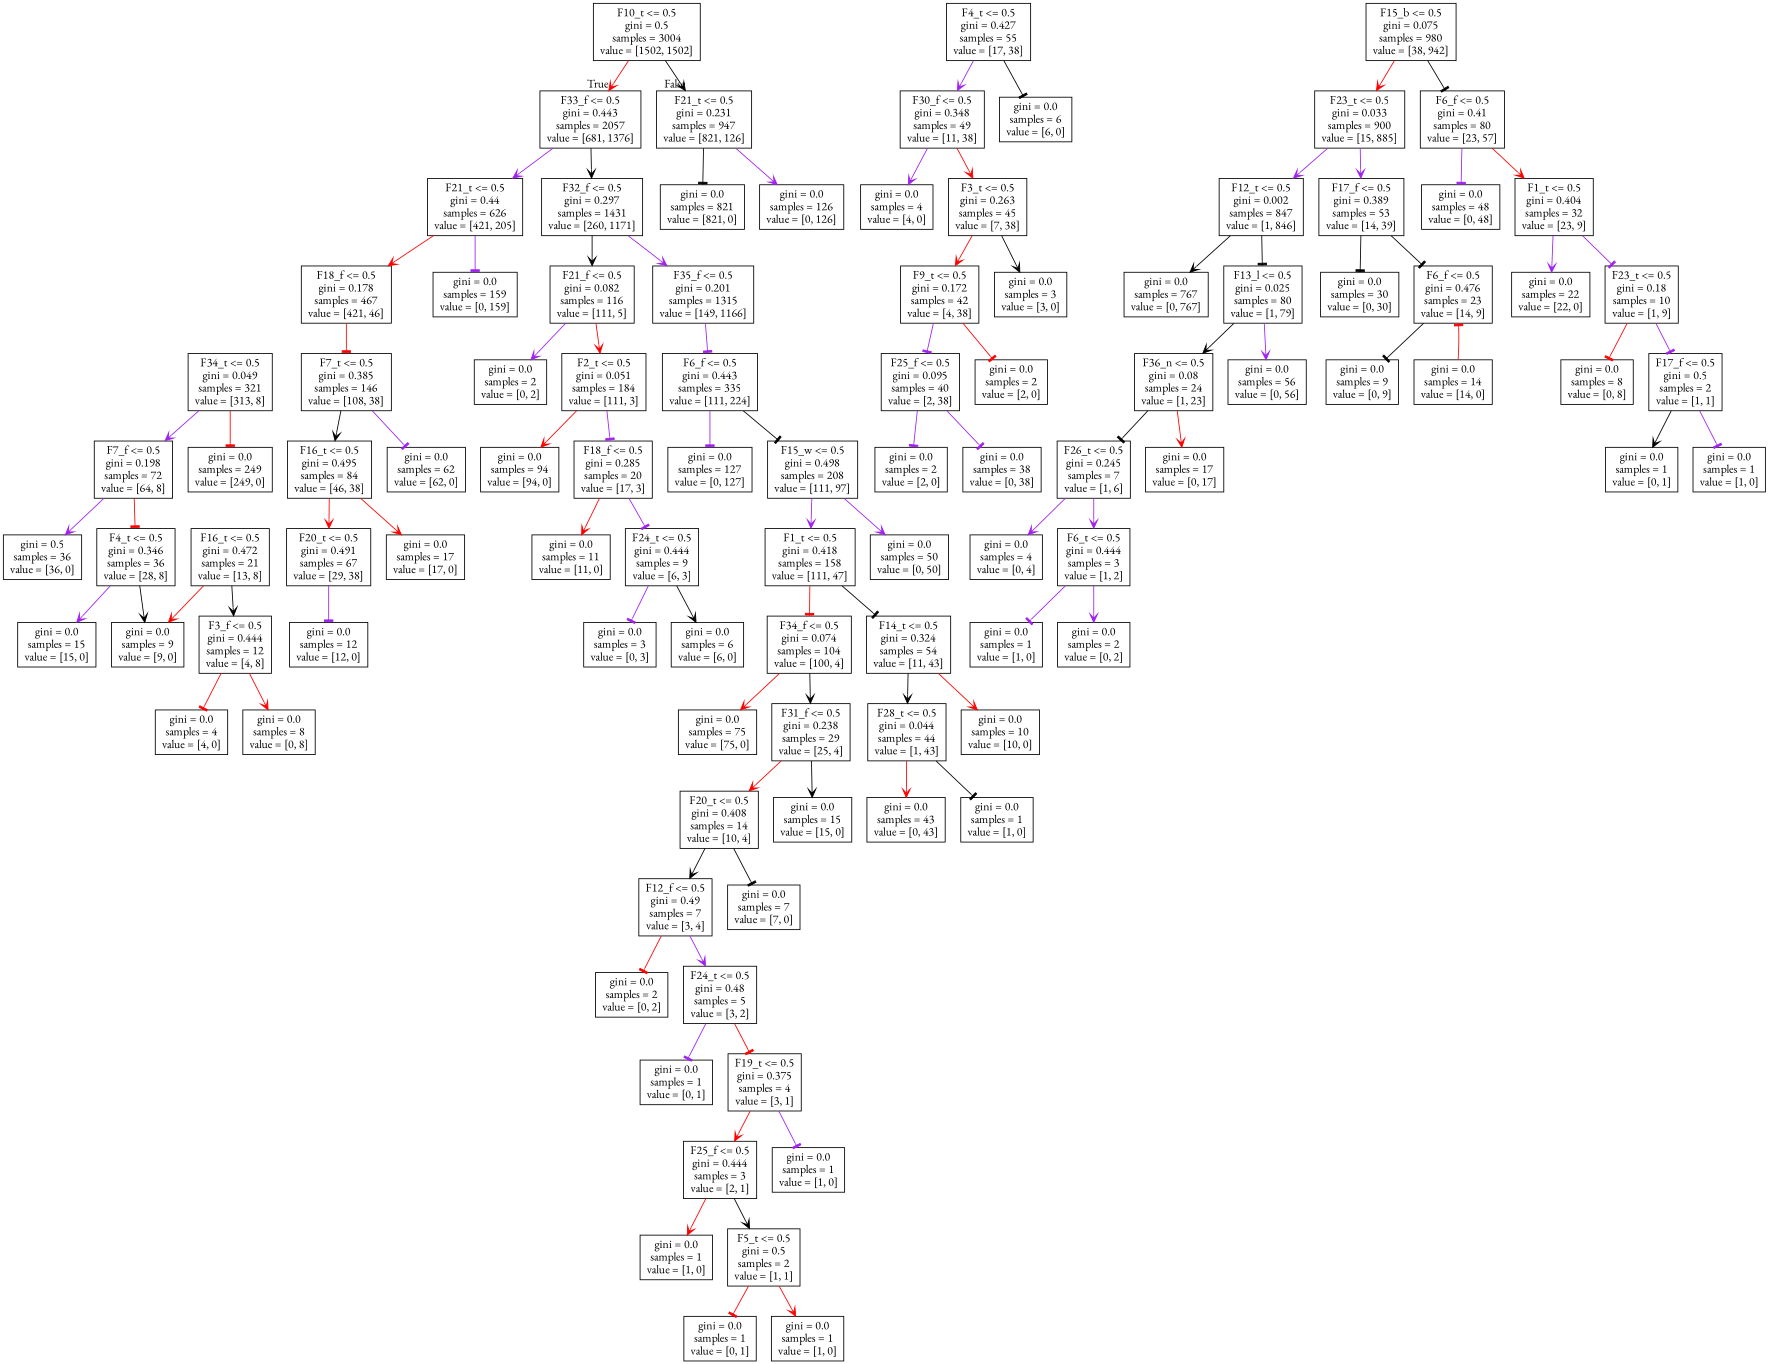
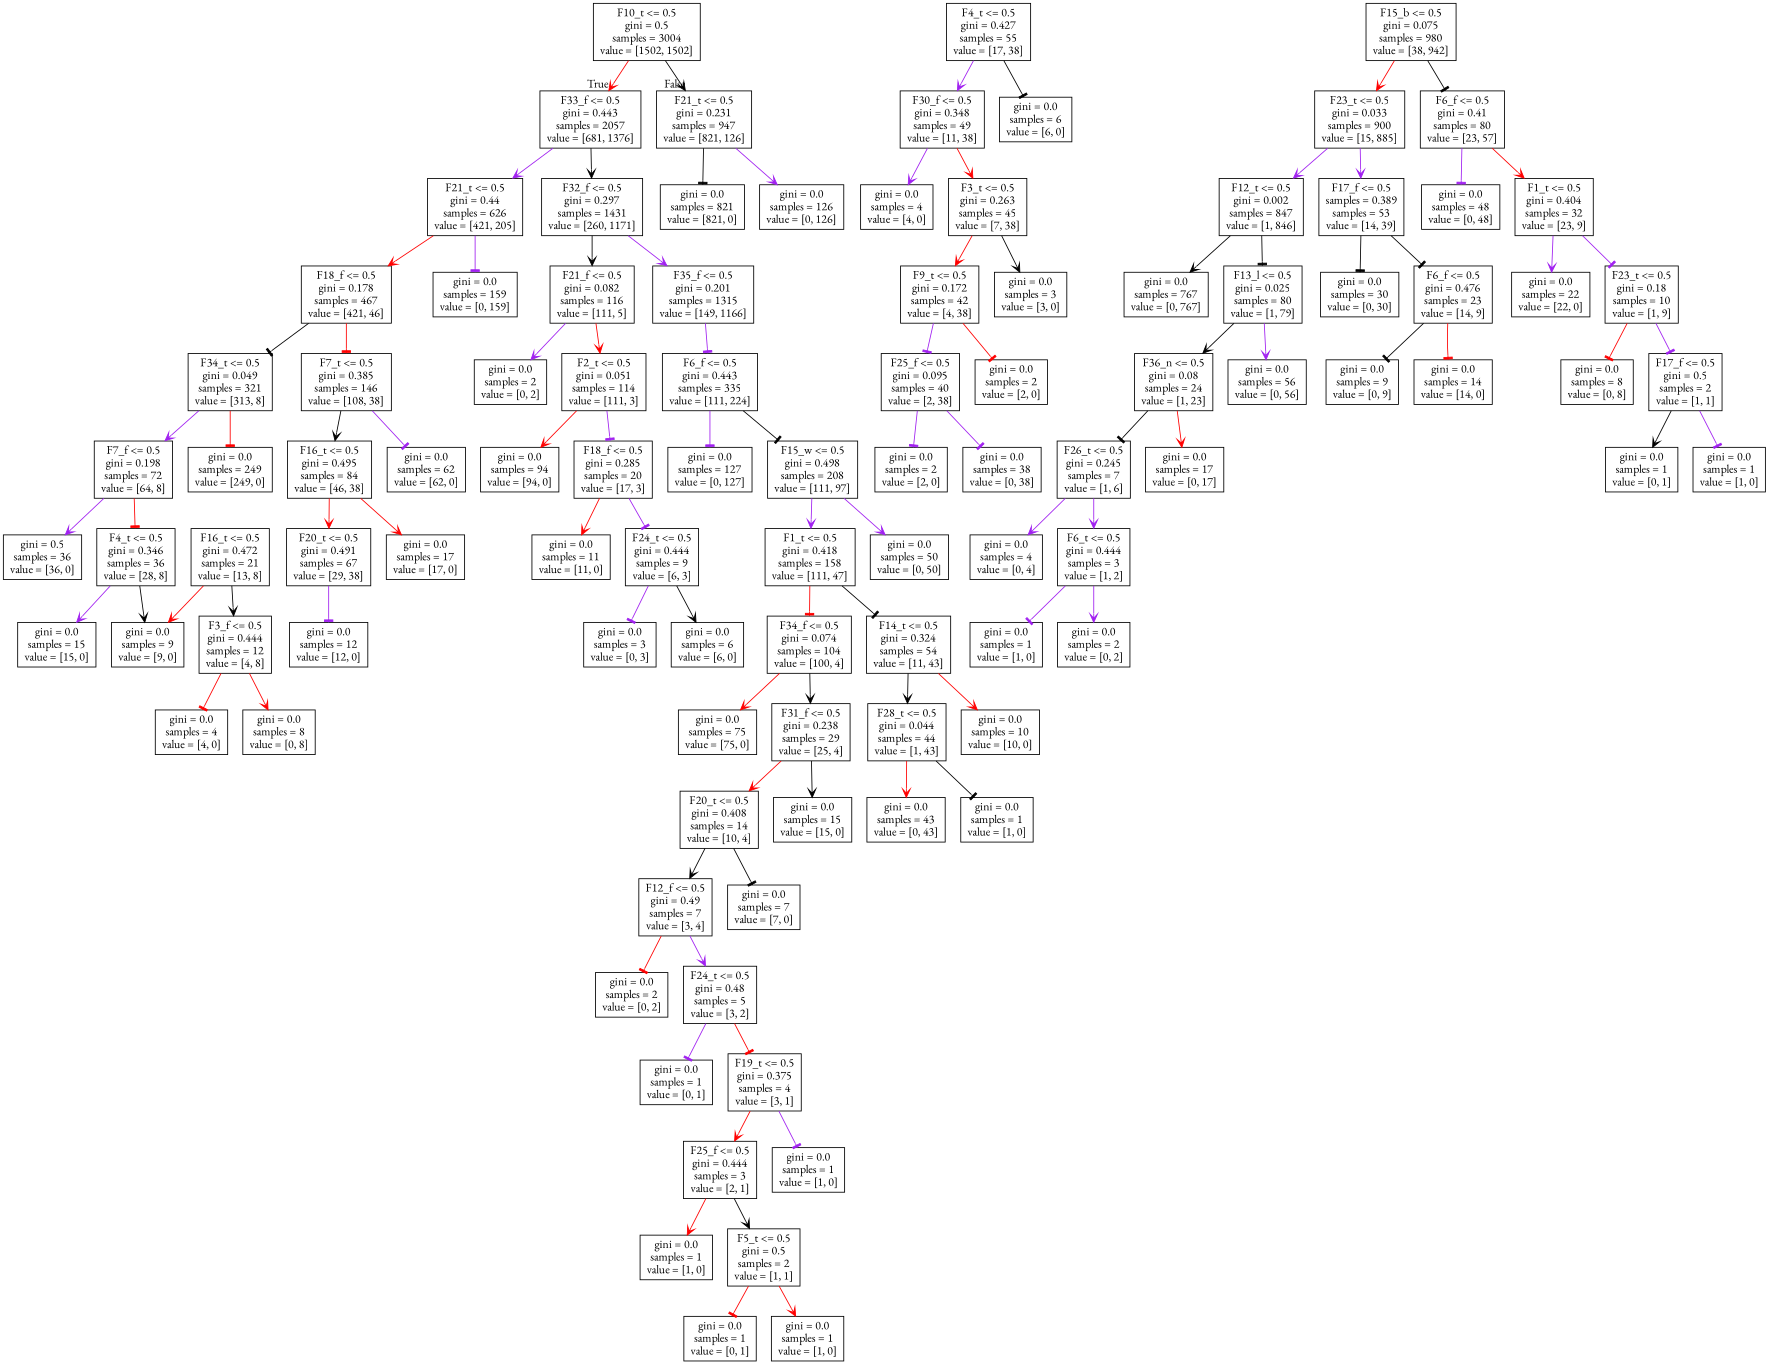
node "F17_f <= 0.5 gini = 0.389 samples = 53 value = [14, 39]": label "F17_f <= 0.5 gini = 0.389 samples = 53 value = [14, 39]" -> "F17_f <= 0.5 samples = 0.389 samples = 53 value = [14, 39]"
edge "F18_f <= 0.5 gini = 0.178 samples = 467 value = [421, 46]" -> "F34_t <= 0.5 gini = 0.049 samples = 321 value = [313, 8]": added
edge "gini = 0.0 samples = 14 value = [14, 0]" -> "F6_f <= 0.5 gini = 0.476 samples = 23 value = [14, 9]": reversed
node "F2_t <= 0.5 gini = 0.051 samples = 184 value = [111, 3]": label "F2_t <= 0.5 gini = 0.051 samples = 184 value = [111, 3]" -> "F2_t <= 0.5 gini = 0.051 samples = 114 value = [111, 3]"
